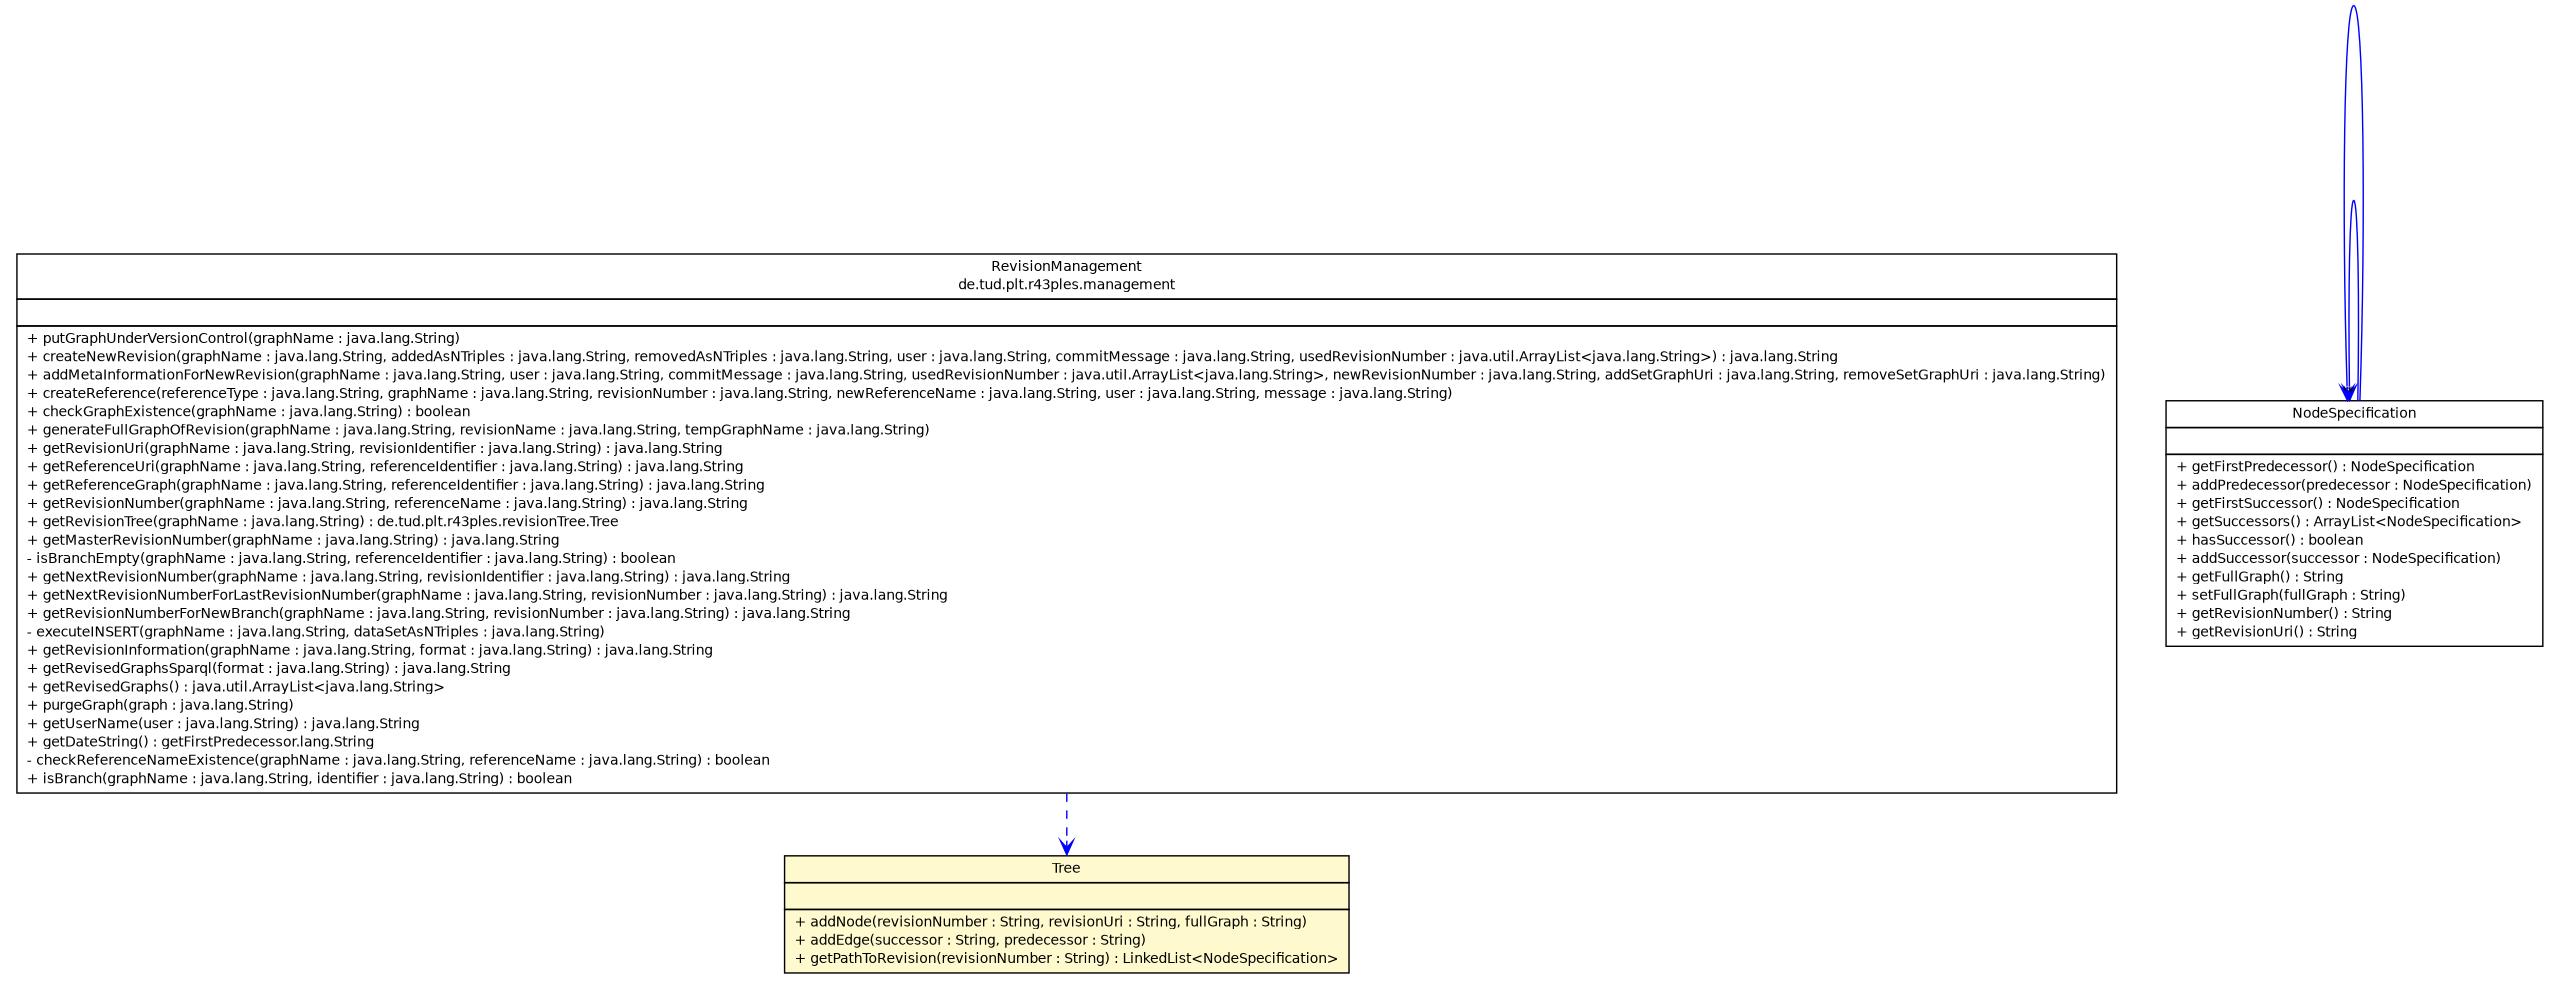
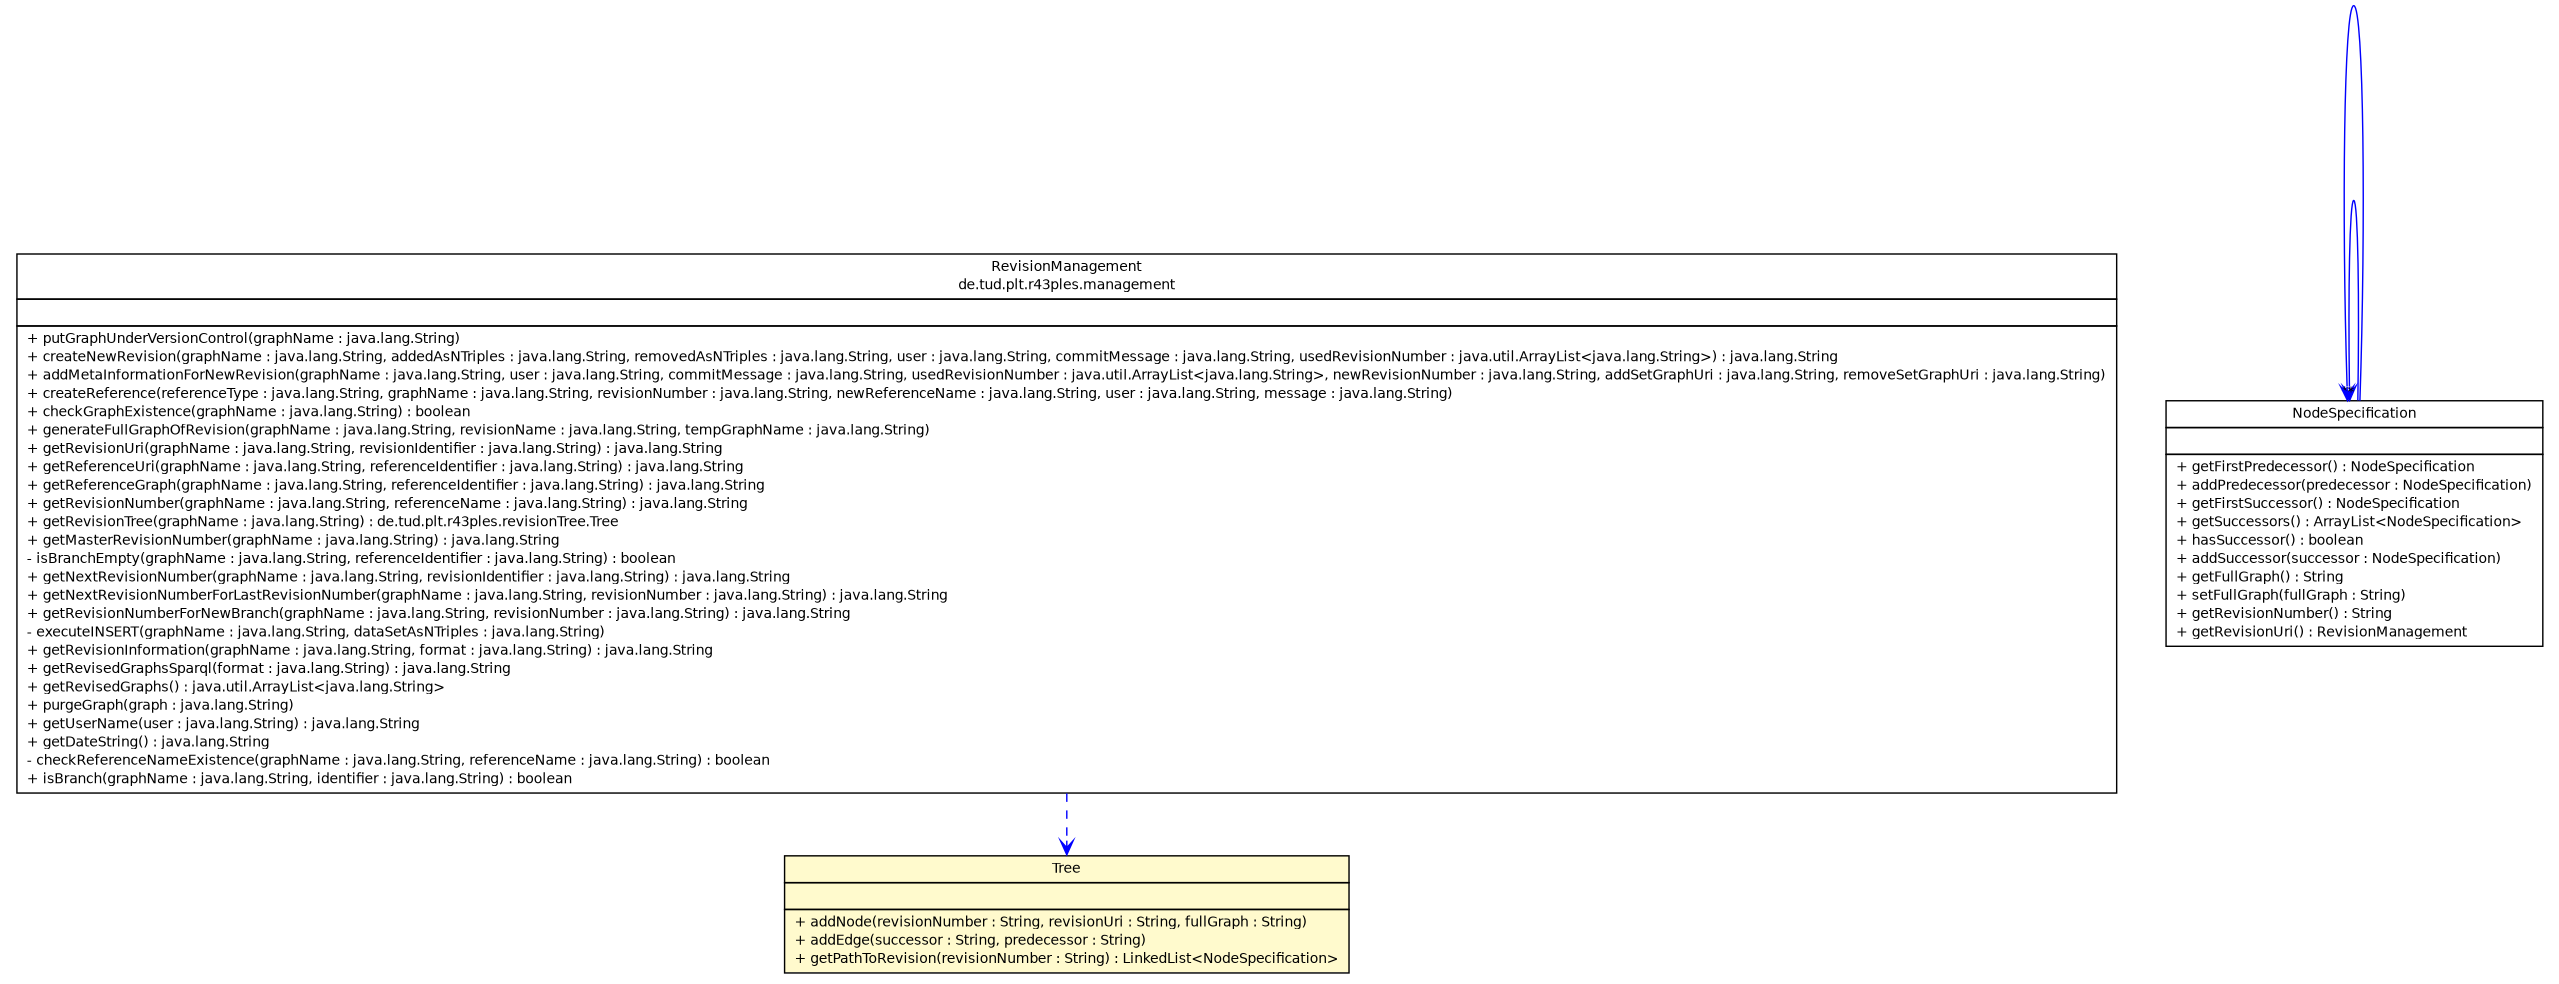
node "NodeSpecification": text "+ getRevisionUri() : String" -> "+ getRevisionUri() : RevisionManagement"
node "RevisionManagement": text "+ getDateString() : getFirstPredecessor.lang.String" -> "+ getDateString() : java.lang.String"
